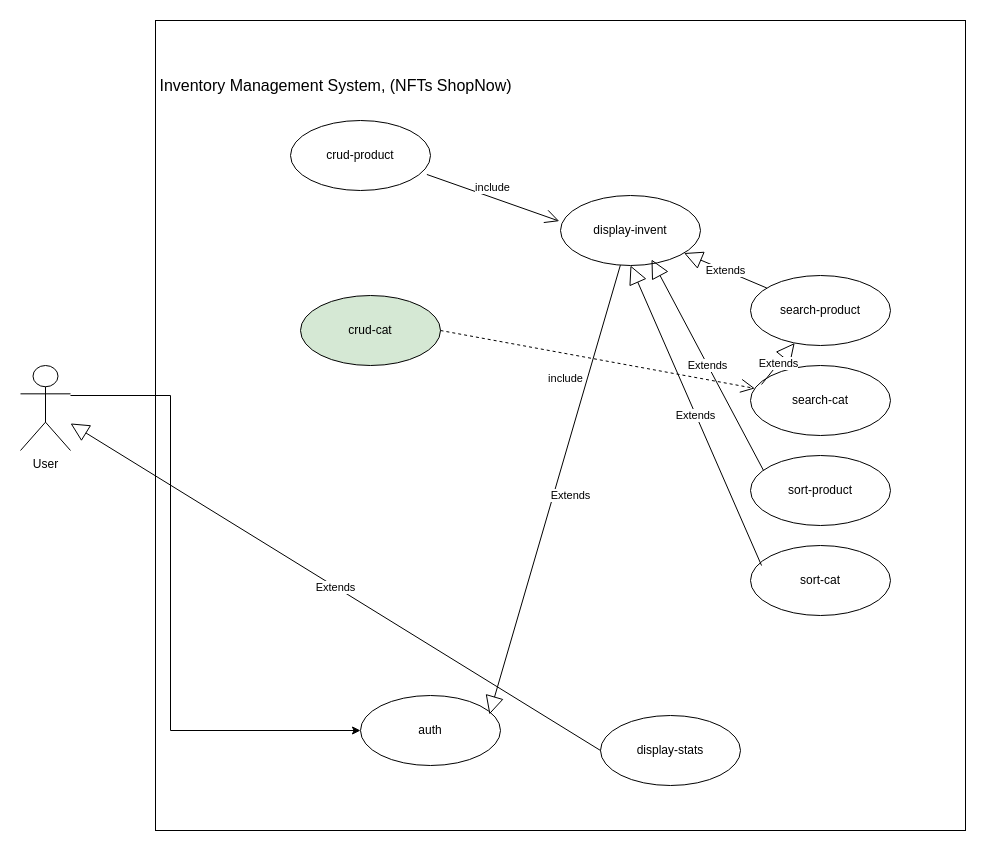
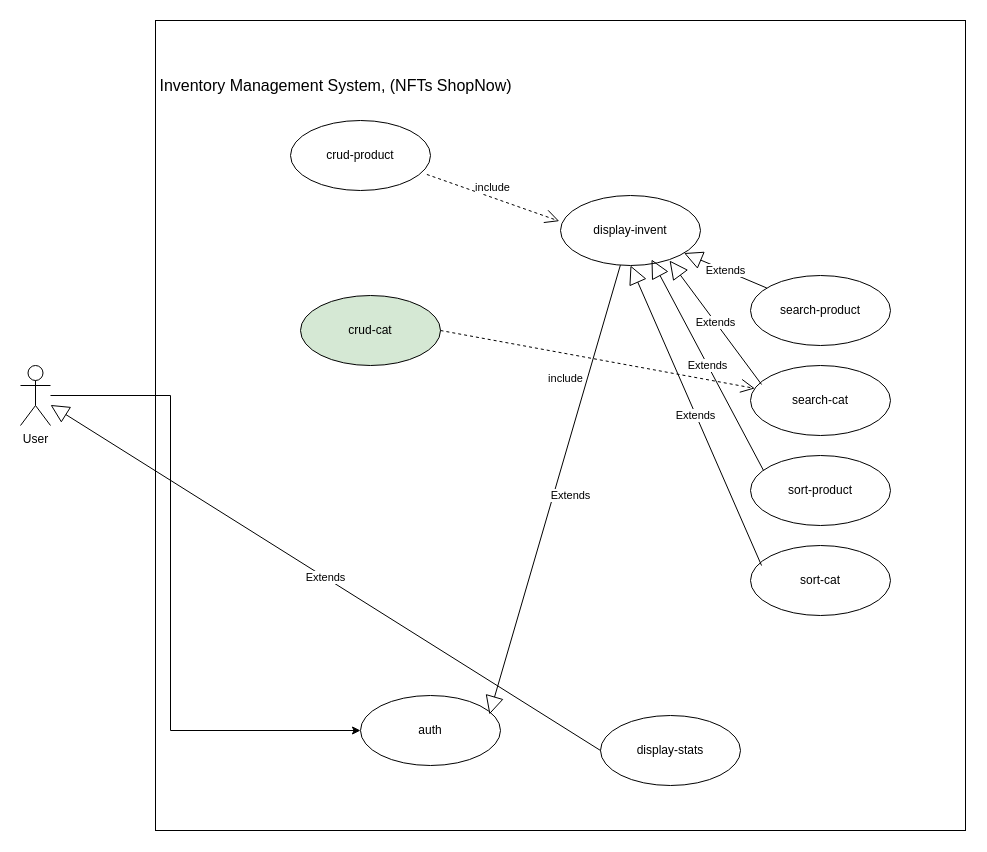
edge "crud-product" -> "display-invent": style solid -> dashed
edge "search-cat" -> "search-product": now "search-cat" -> "display-invent"
node "User": size 50x85 -> 30x60
